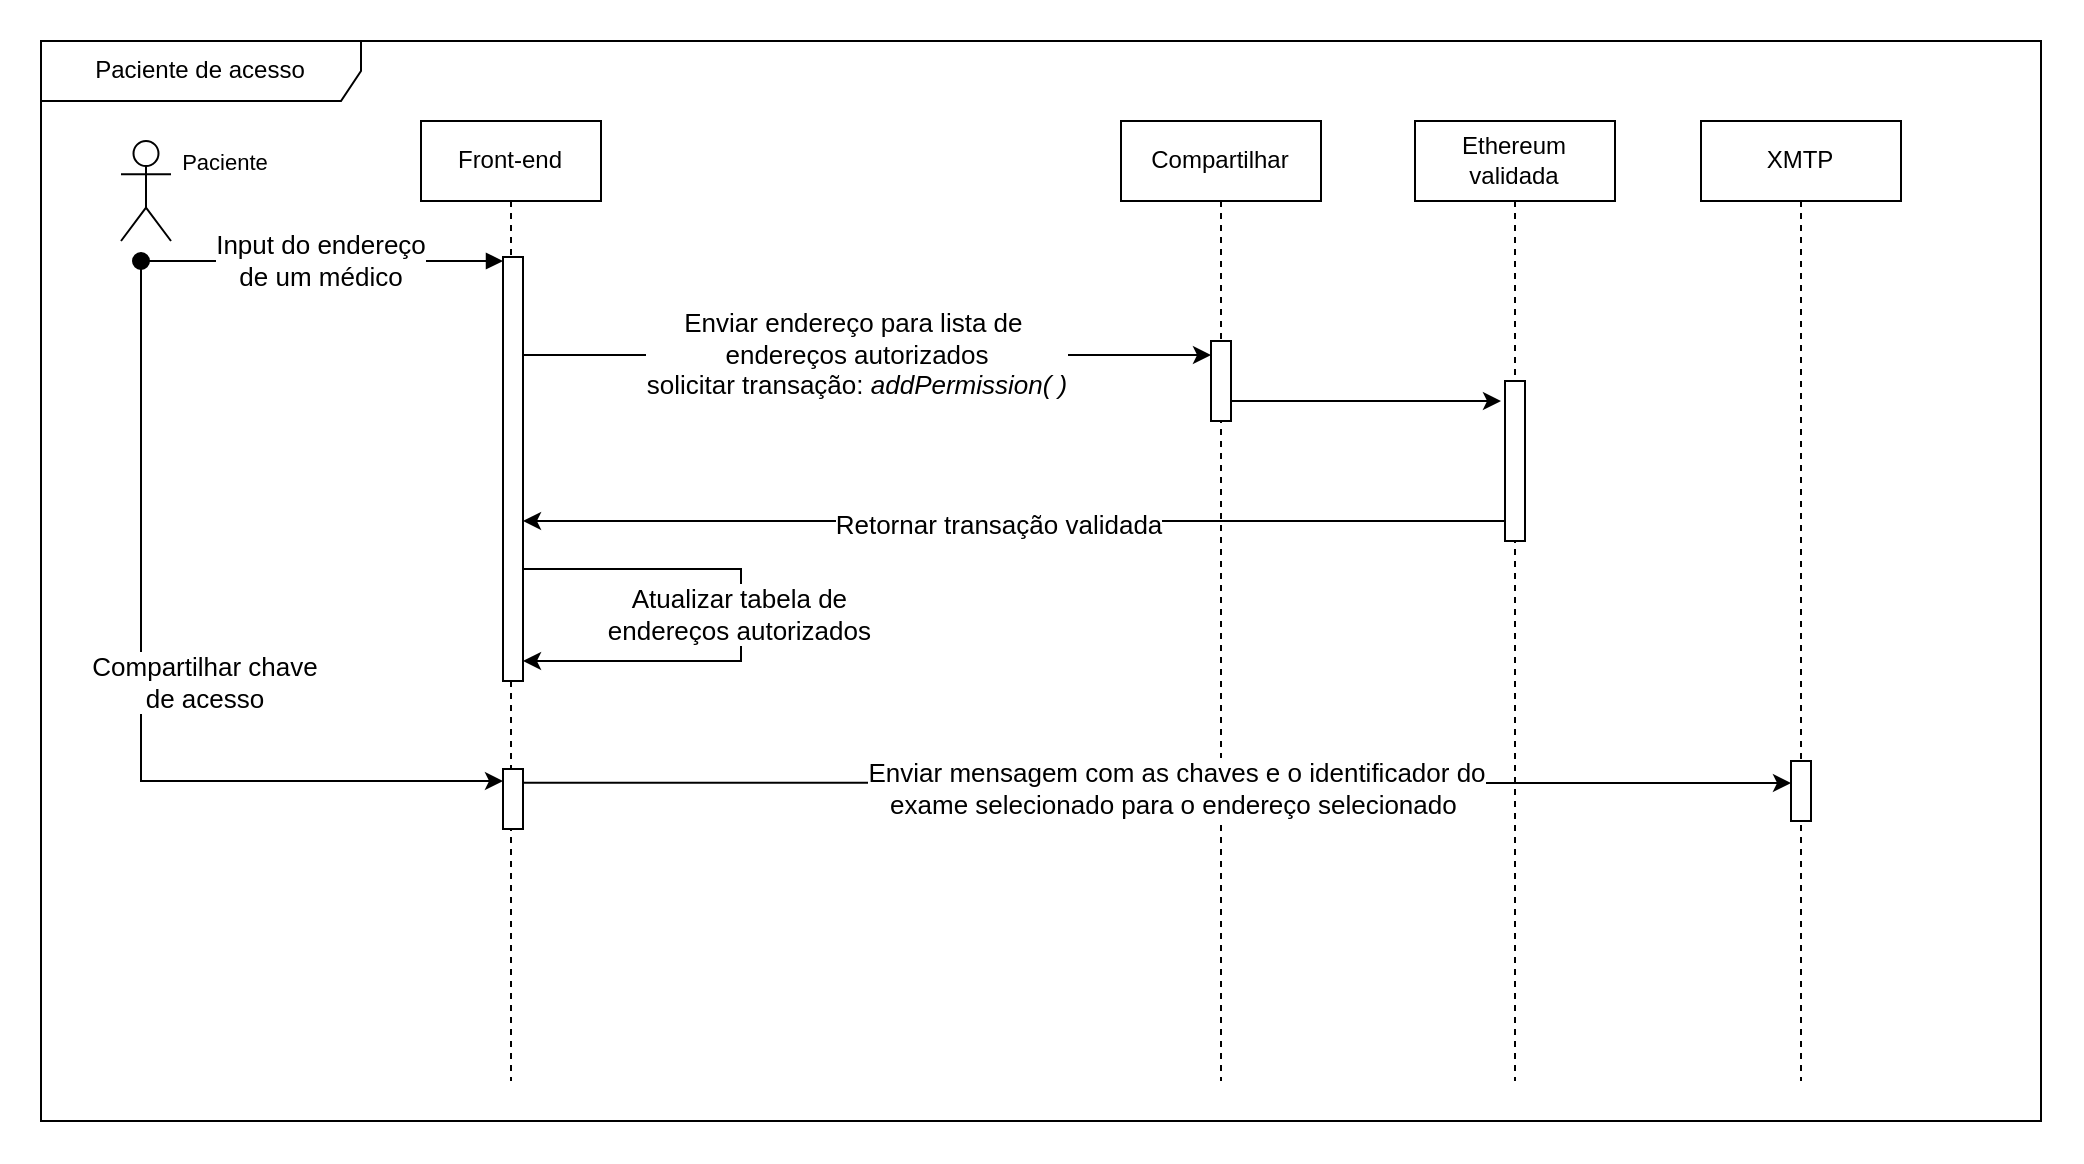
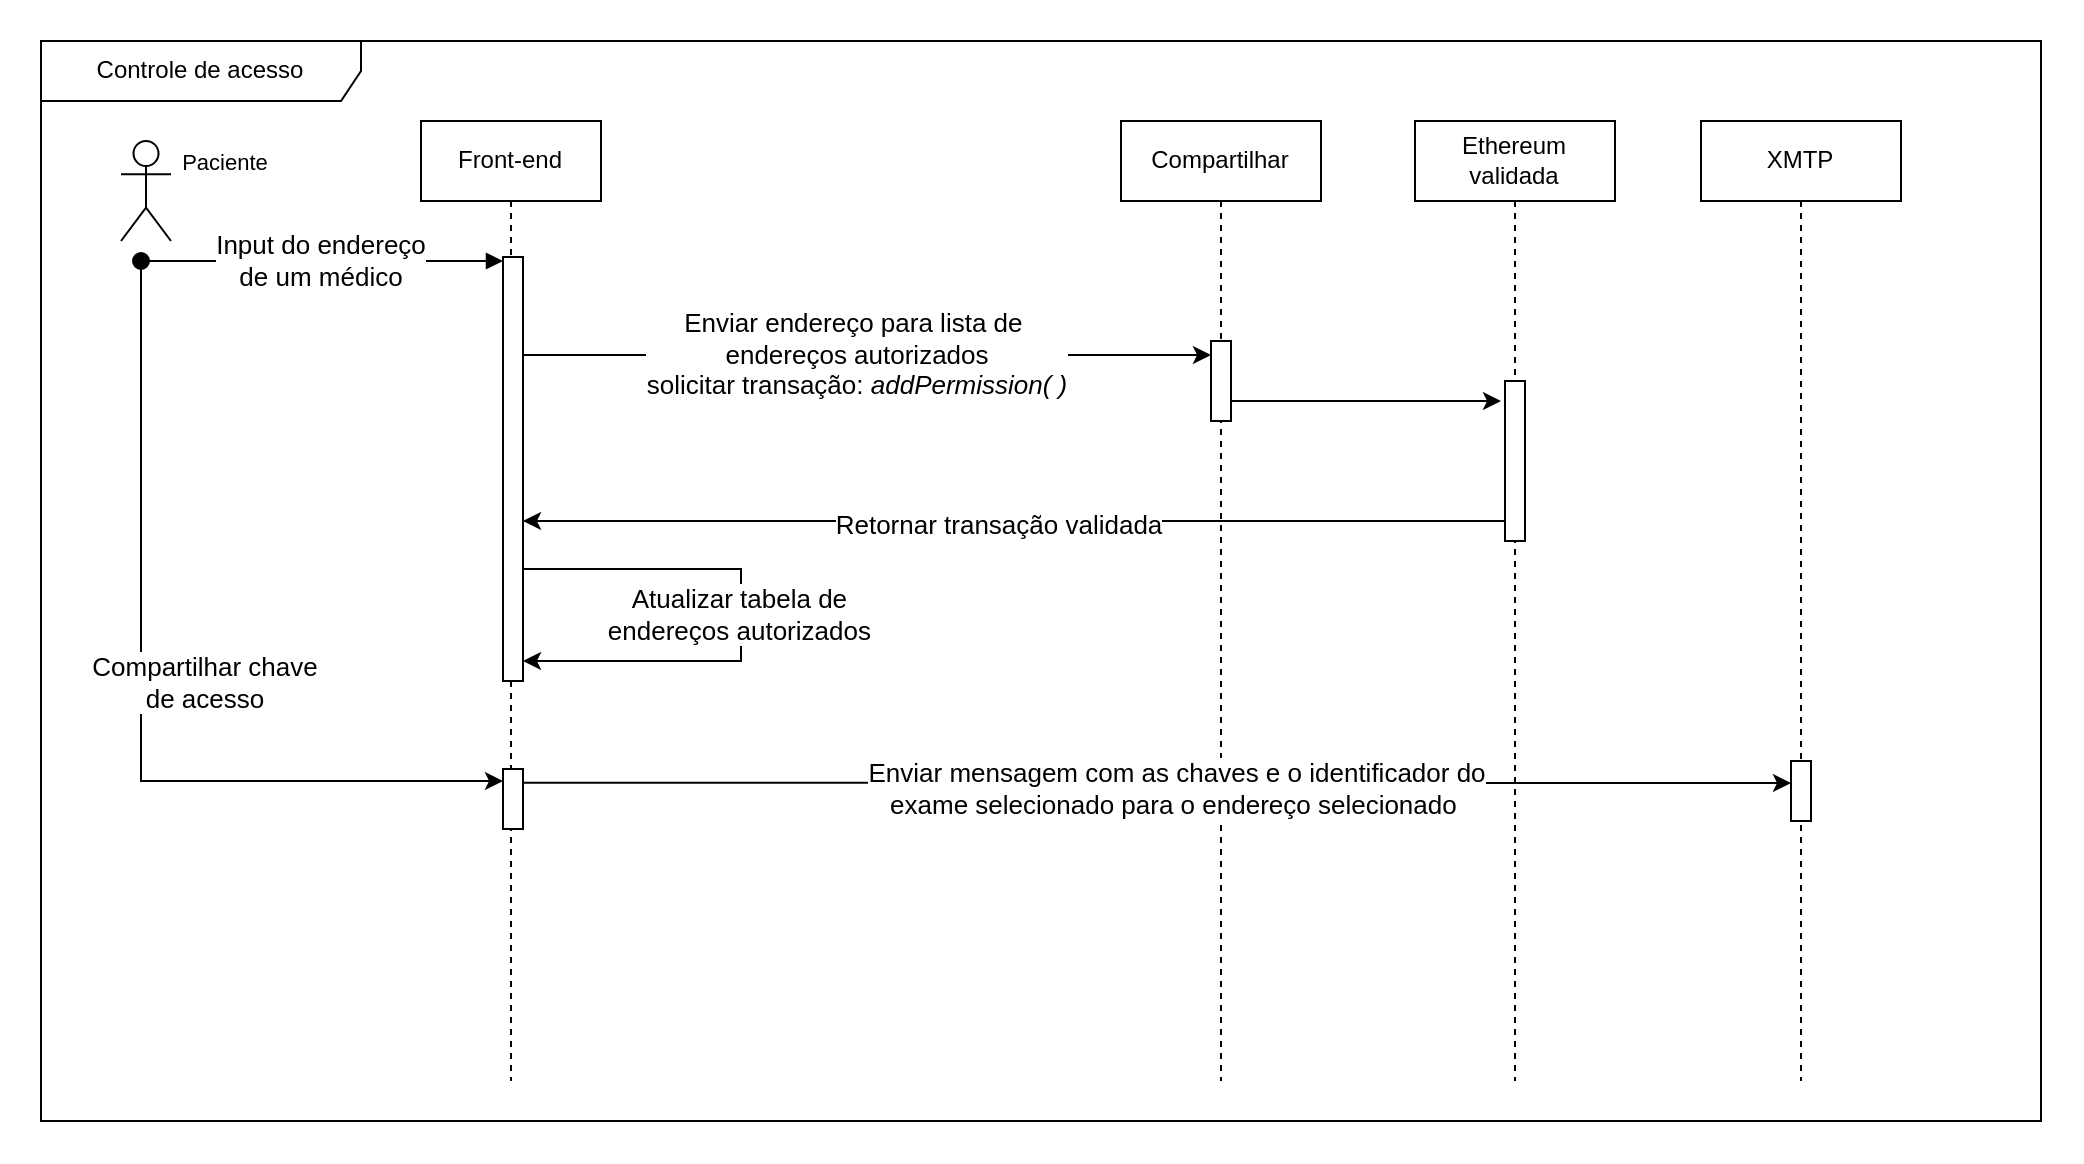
node "Paciente de acesso": label "Paciente de acesso" -> "Controle de acesso"
